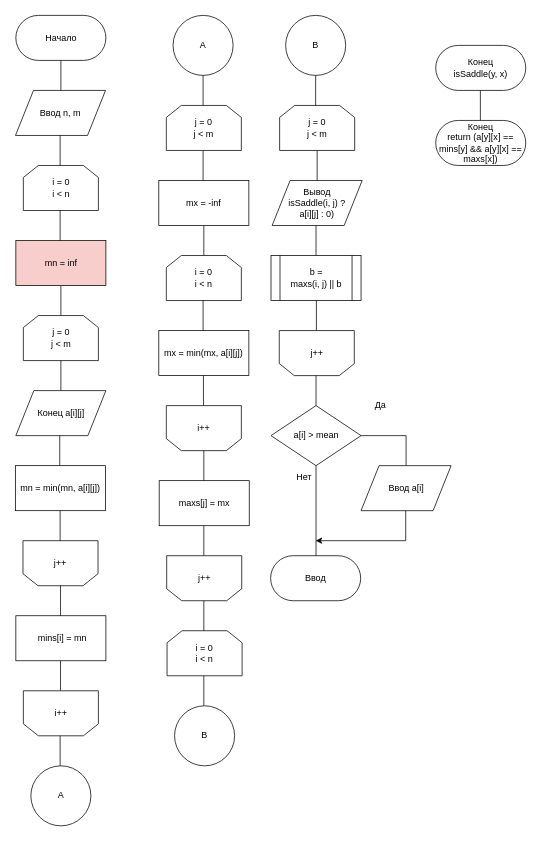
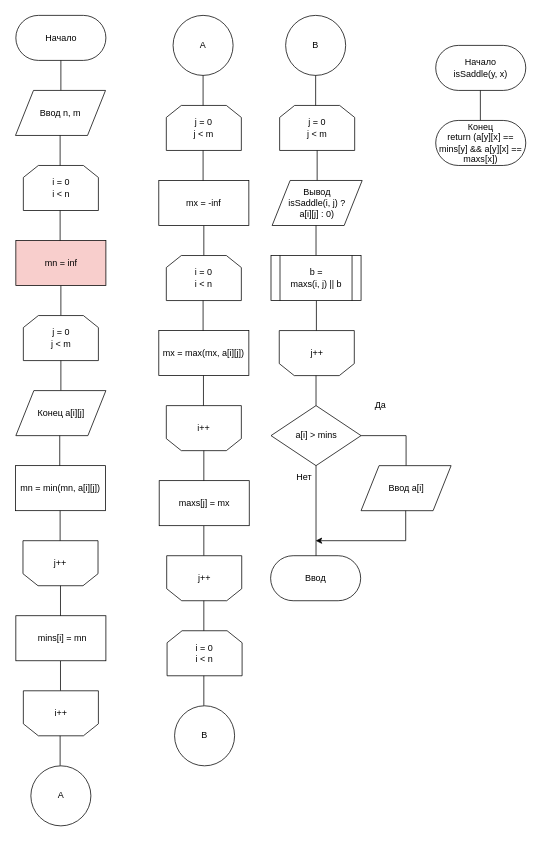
node "Конец isSaddle(y, x)": label "Конец isSaddle(y, x)" -> "Начало isSaddle(y, x)"
node "mx = min(mx, a[i][j])": label "mx = min(mx, a[i][j])" -> "mx = max(mx, a[i][j])"
node "a[i] > mean": label "a[i] > mean" -> "a[i] > mins"
